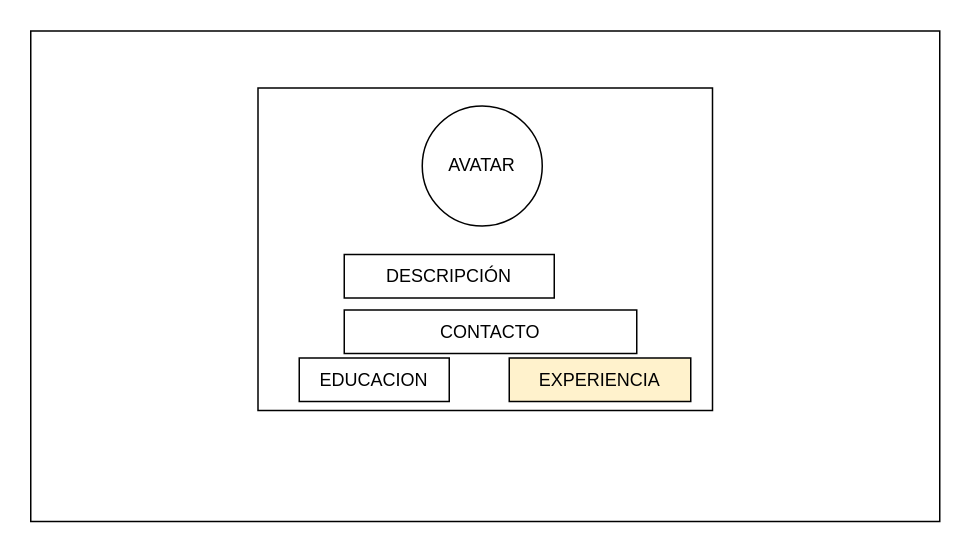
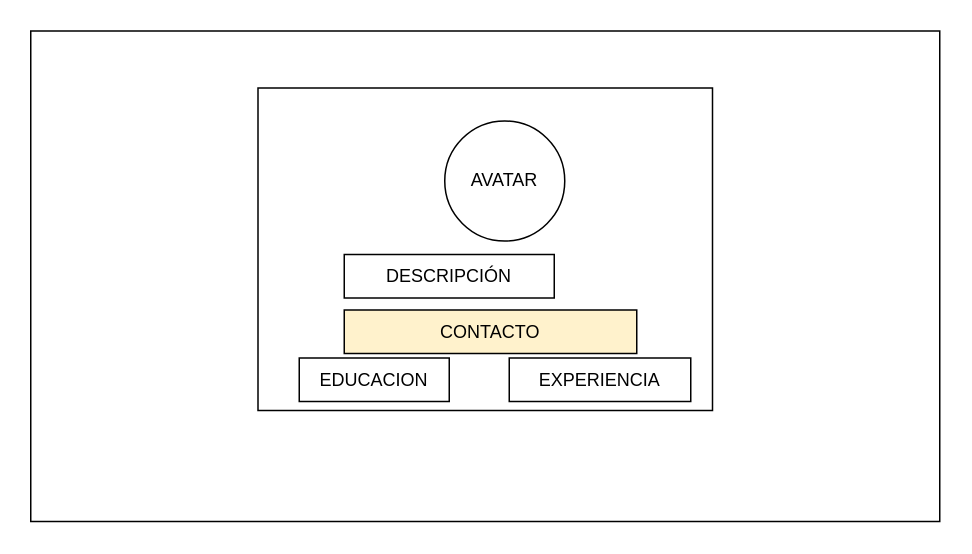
node "AVATAR": moved (482, 166) -> (505, 181)
node "CONTACTO": fillcolor #ffffff -> #fff2cc
node "EXPERIENCIA": fillcolor #fff2cc -> #ffffff
